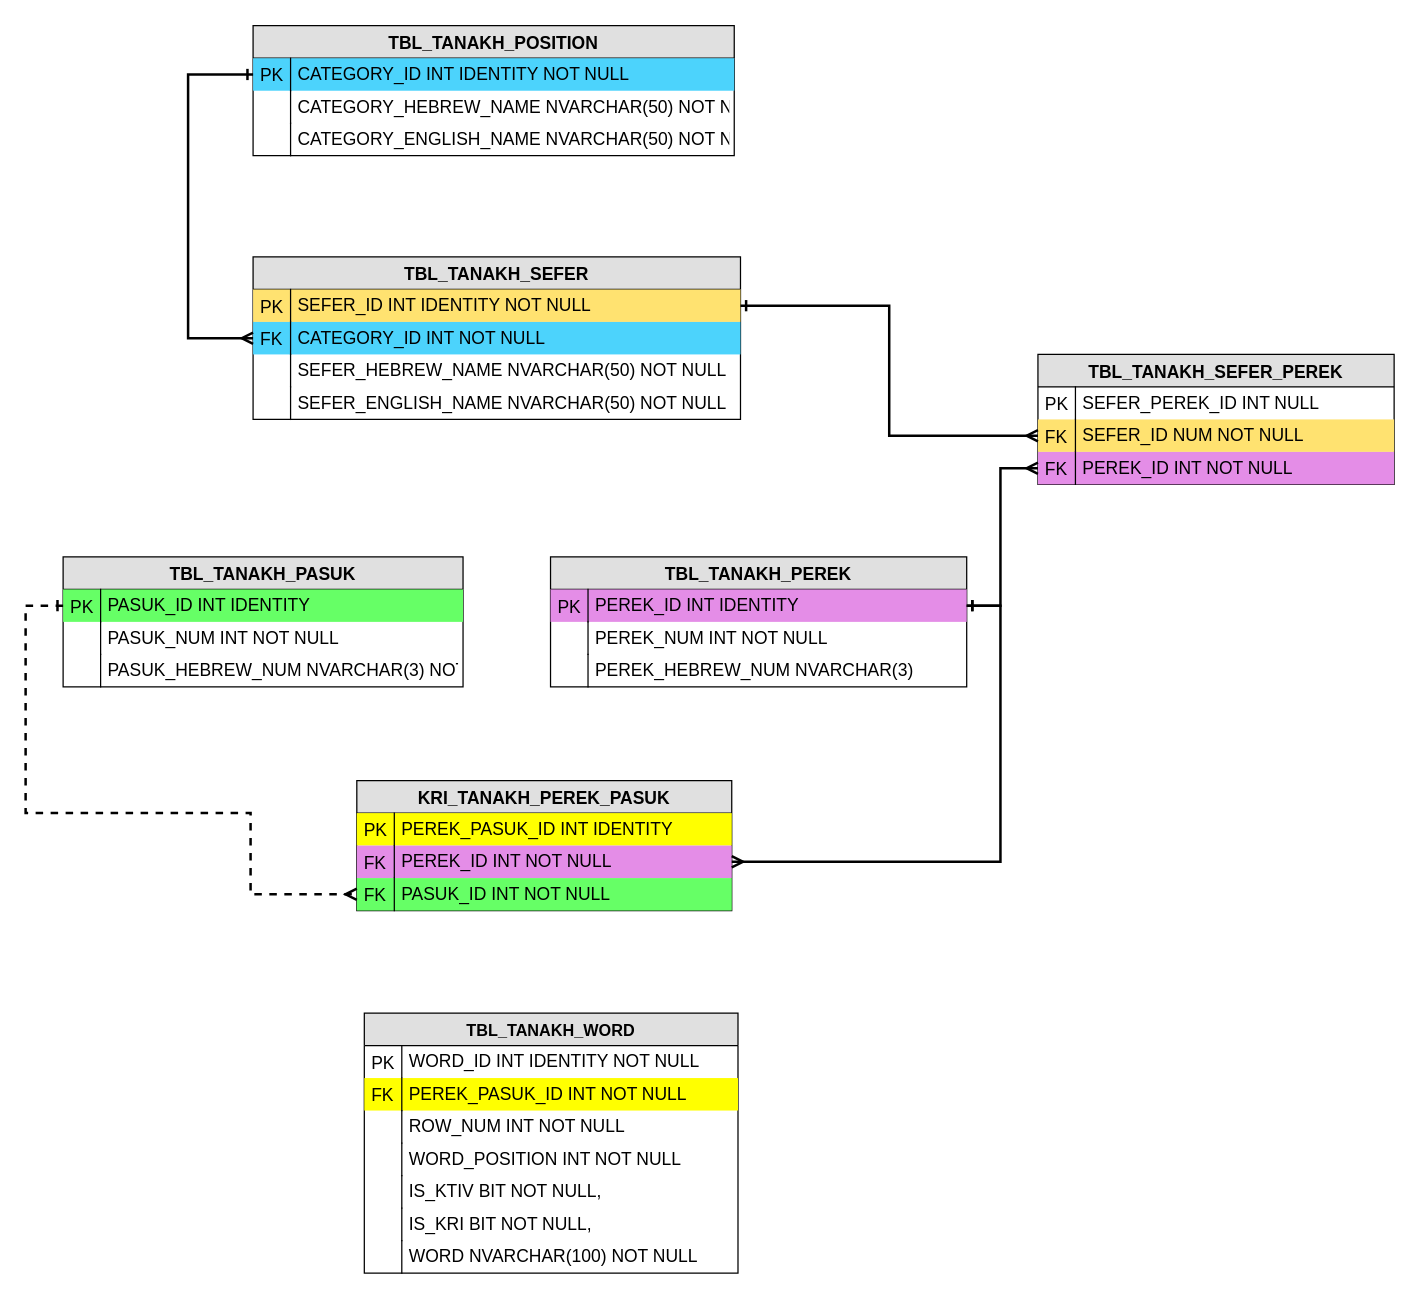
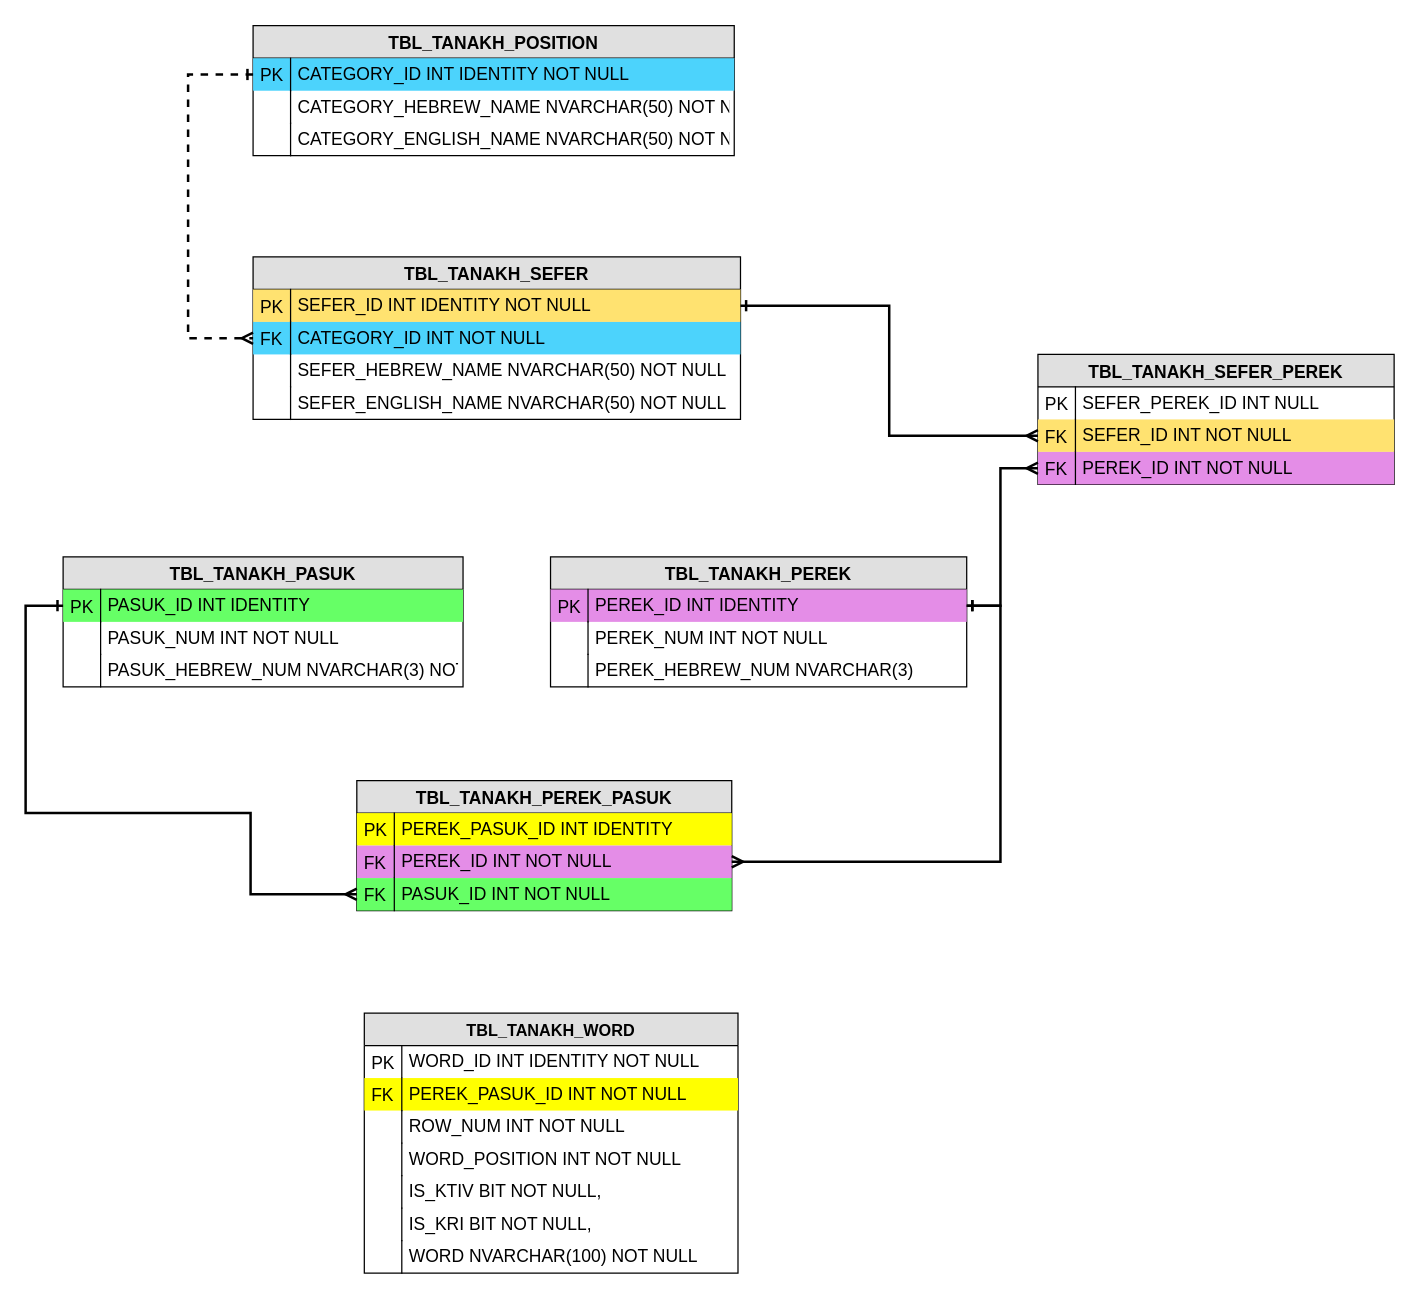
edge "CATEGORY_ID INT IDENTITY NOT NULL" -- "CATEGORY_ID INT NOT NULL": style solid -> dashed
node "SEFER_ID NUM NOT NULL": label "SEFER_ID NUM NOT NULL" -> "SEFER_ID INT NOT NULL"
node "KRI_TANAKH_PEREK_PASUK": label "KRI_TANAKH_PEREK_PASUK" -> "TBL_TANAKH_PEREK_PASUK"
edge "PASUK_ID INT IDENTITY" -- "PASUK_ID INT NOT NULL": style dashed -> solid
